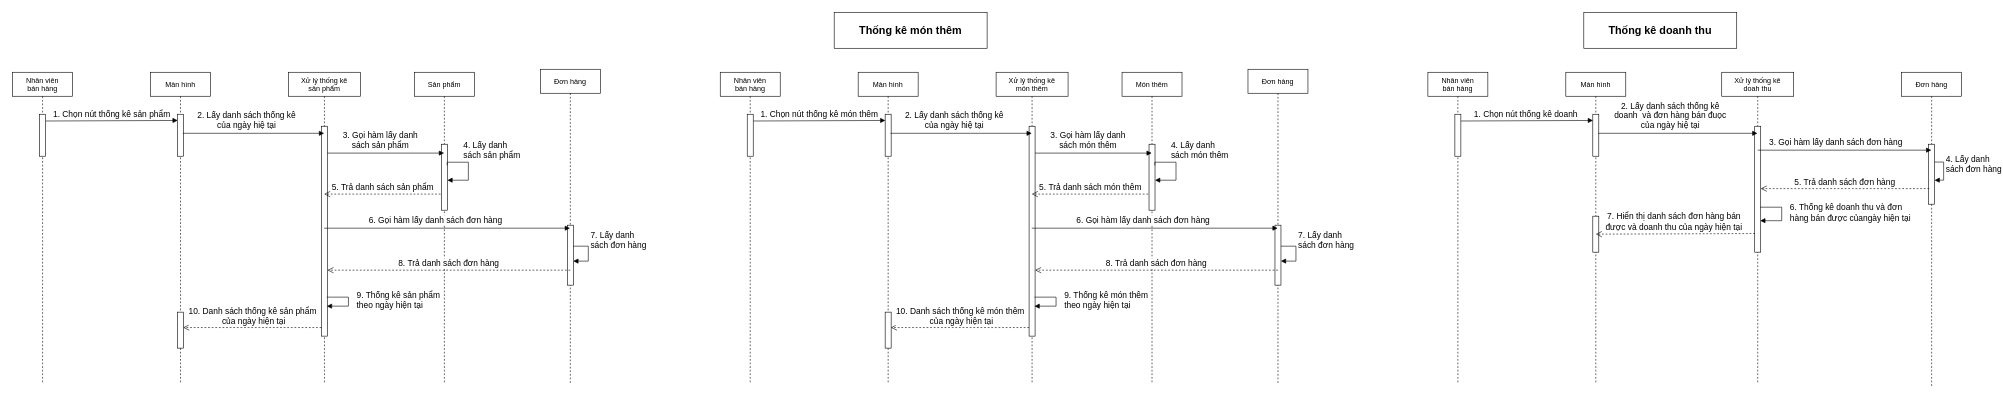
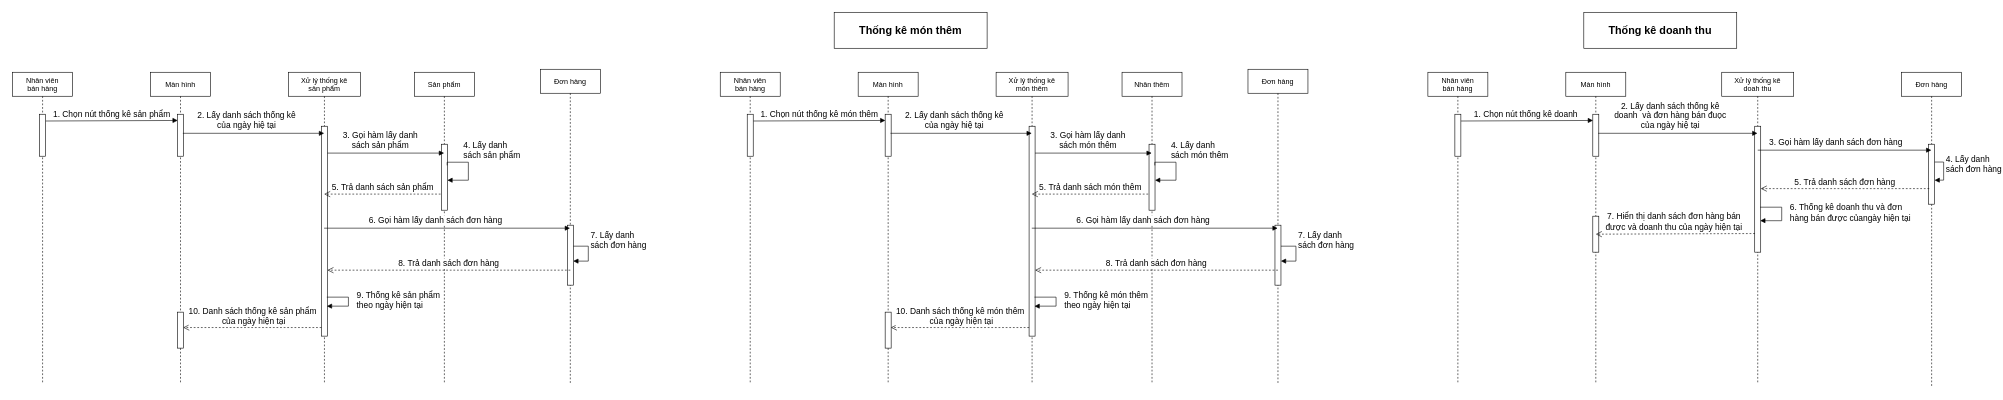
node "Món thêm": label "Món thêm" -> "Nhân thêm"
